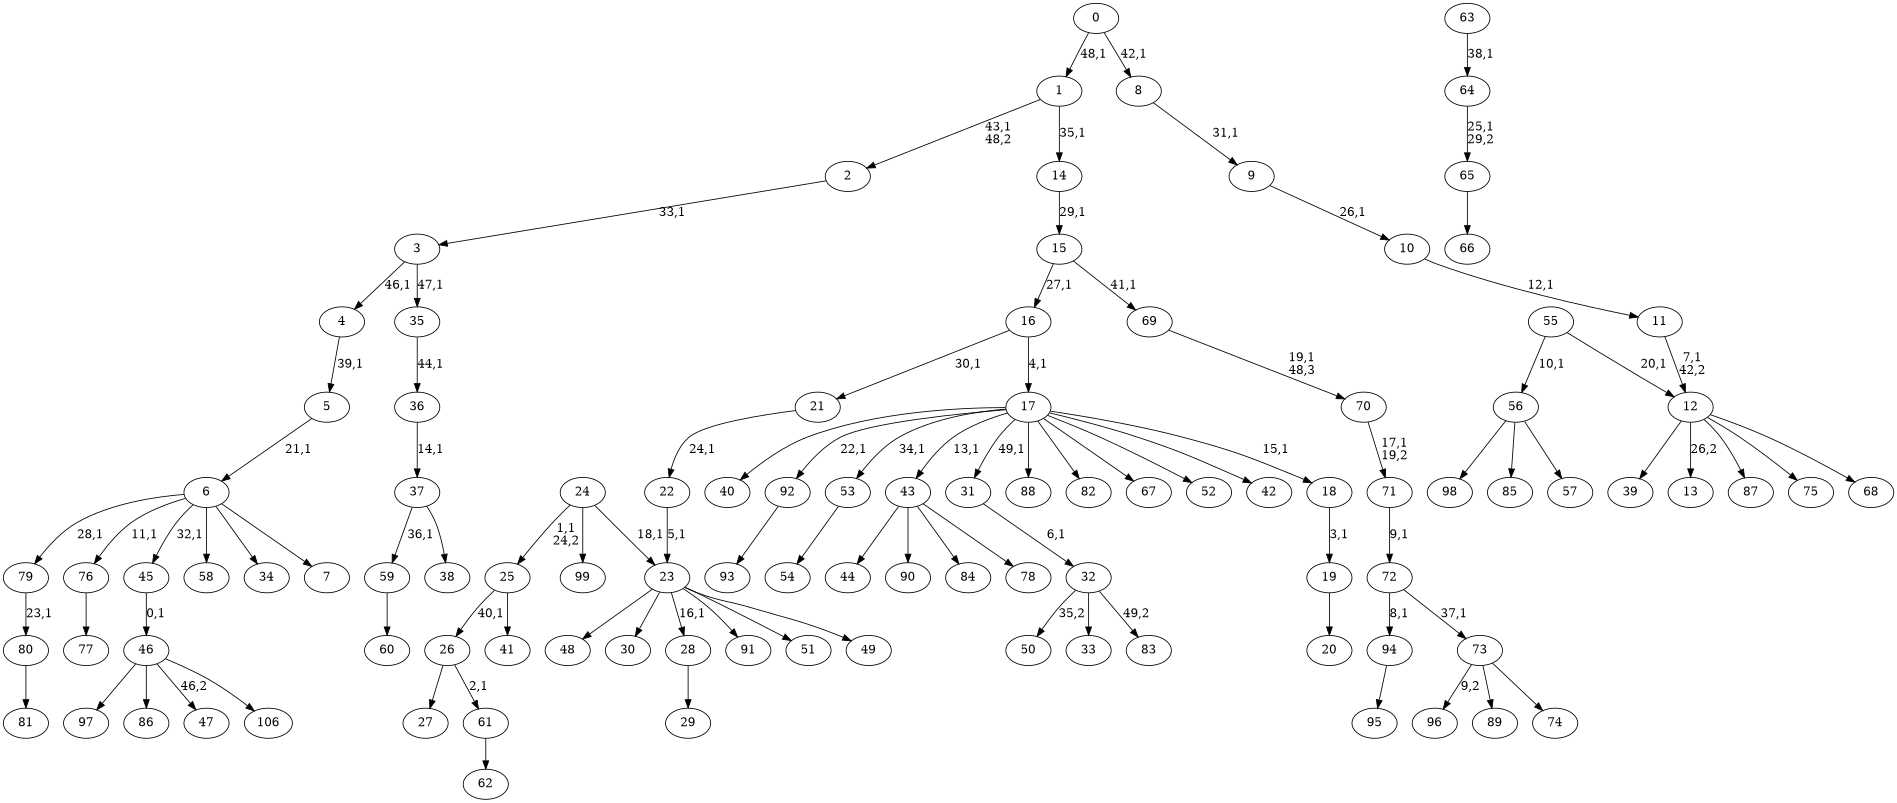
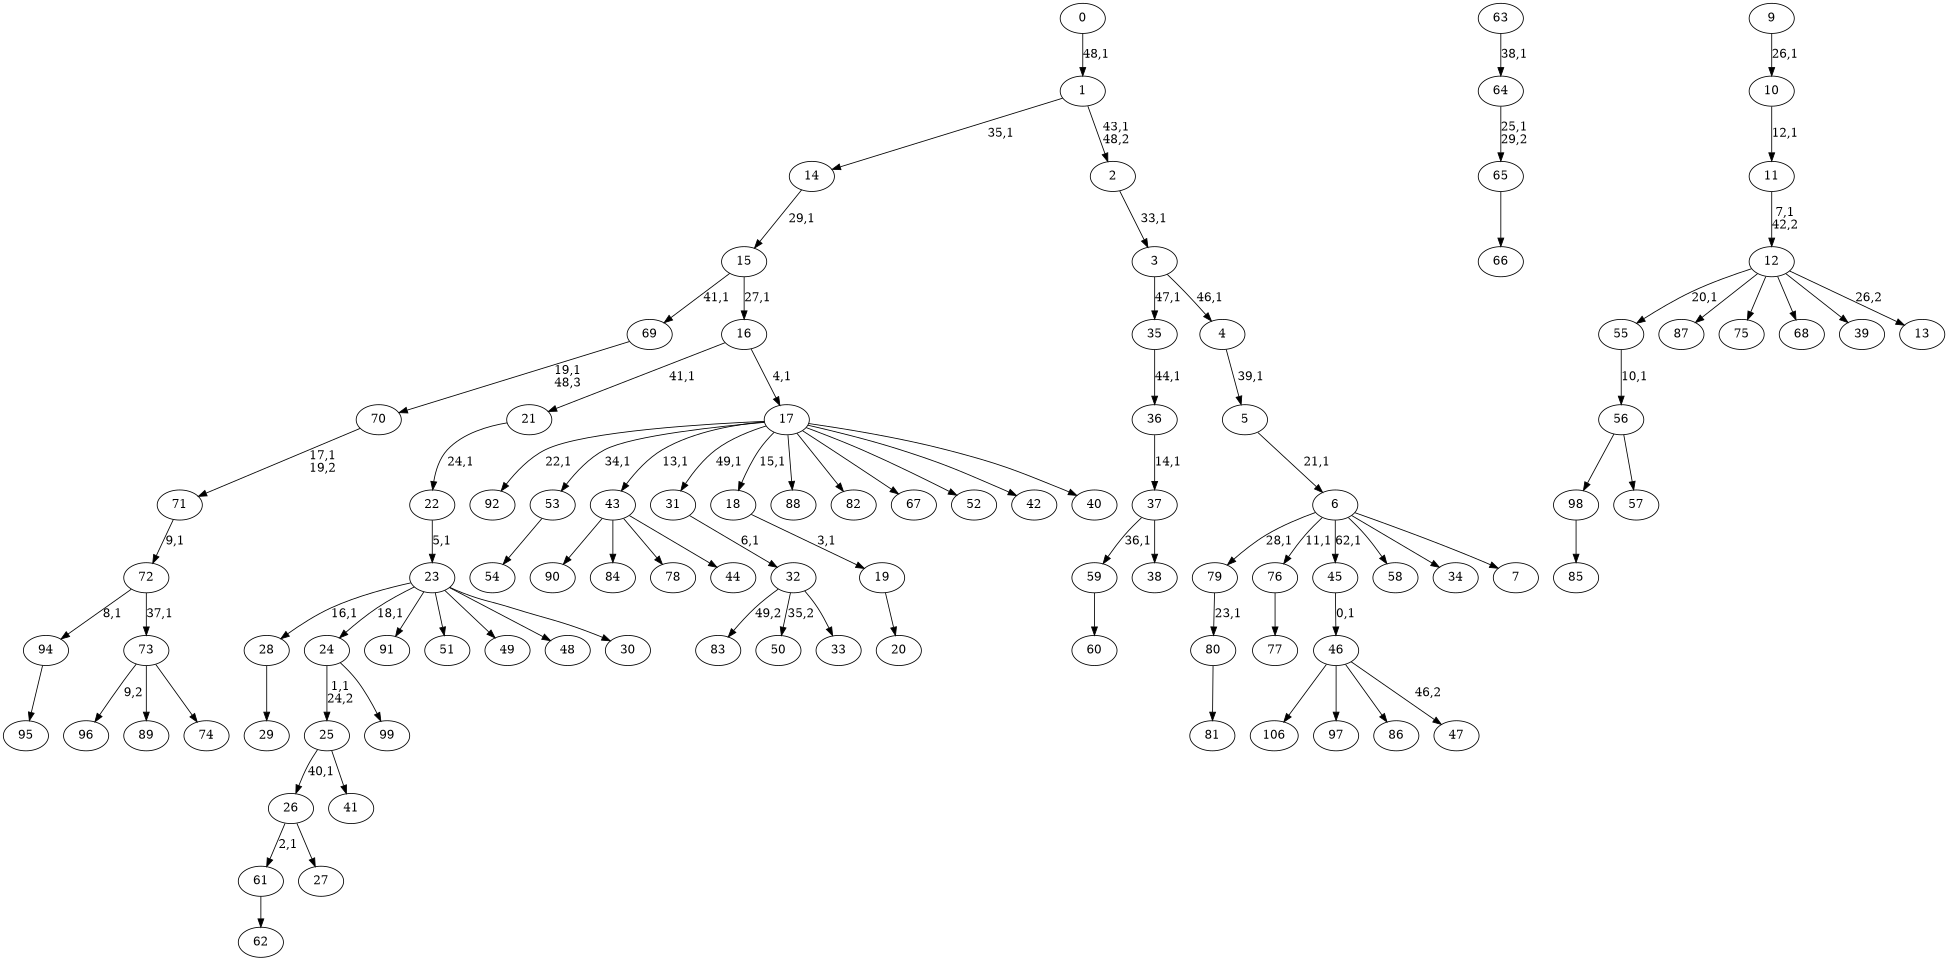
node "8": removed
edge "55" -> "12": reversed
edge "16" -> "21": label "30,1" -> "41,1"
edge "56" -> "85": now "98" -> "85"
edge "24" -> "23": reversed
edge "6" -> "45": label "32,1" -> "62,1"
node "93": removed
